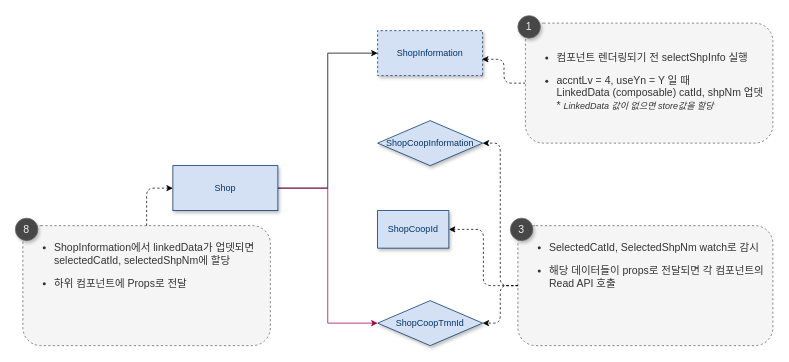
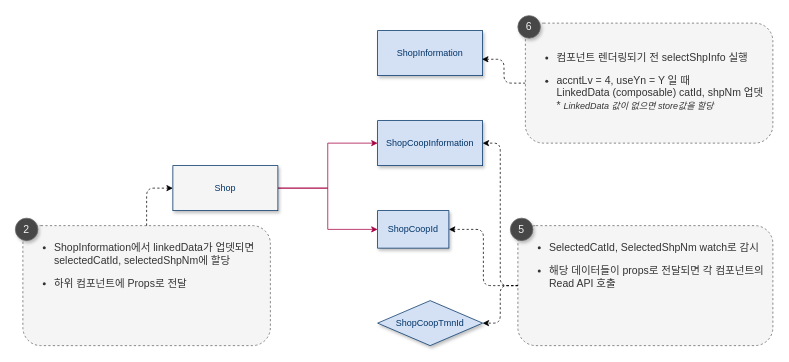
node "1": label "1" -> "6"
node "ShopInformation": style dashed -> solid
edge "Shop" -> "ShopInformation": removed
node "ShopCoopInformation": shape diamond -> rectangle
node "Shop": fillcolor #d4e1f5 -> #f5f5f5
node "8": label "8" -> "2"
edge "Shop" -> "ShopCoopId": added
node "3": label "3" -> "5"
edge "Shop" -> "ShopCoopTmnId": now "Shop" -> "ShopCoopInformation"
